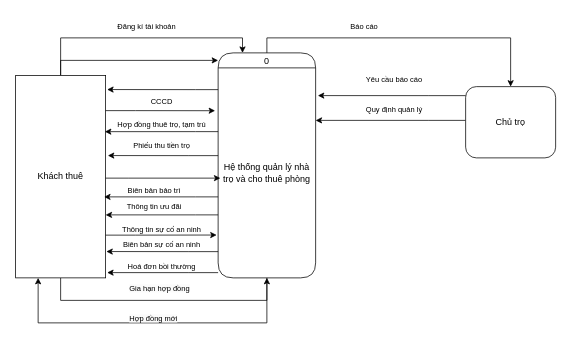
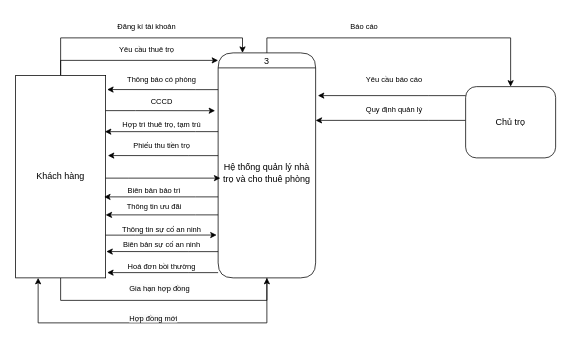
node "Yêu cầu thuê trọ": added
node "0": label "0" -> "3"
node "Thông báo có phòng": added
node "Hợp đồng thuê trọ, tạm trú": label "Hợp đồng thuê trọ, tạm trú" -> "Hợp trì thuê trọ, tạm trú"
node "Khách thuê": label "Khách thuê" -> "Khách hàng"
